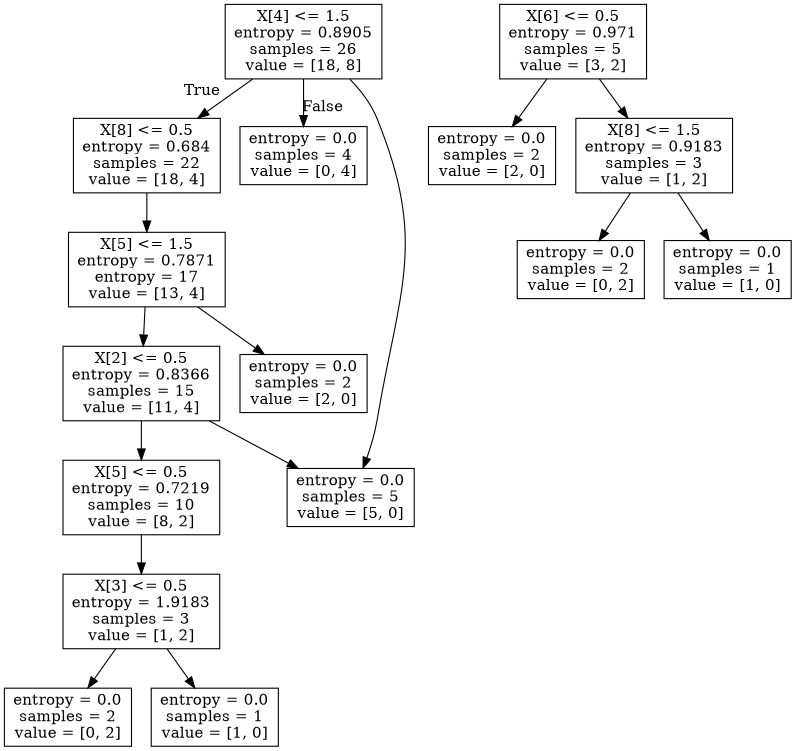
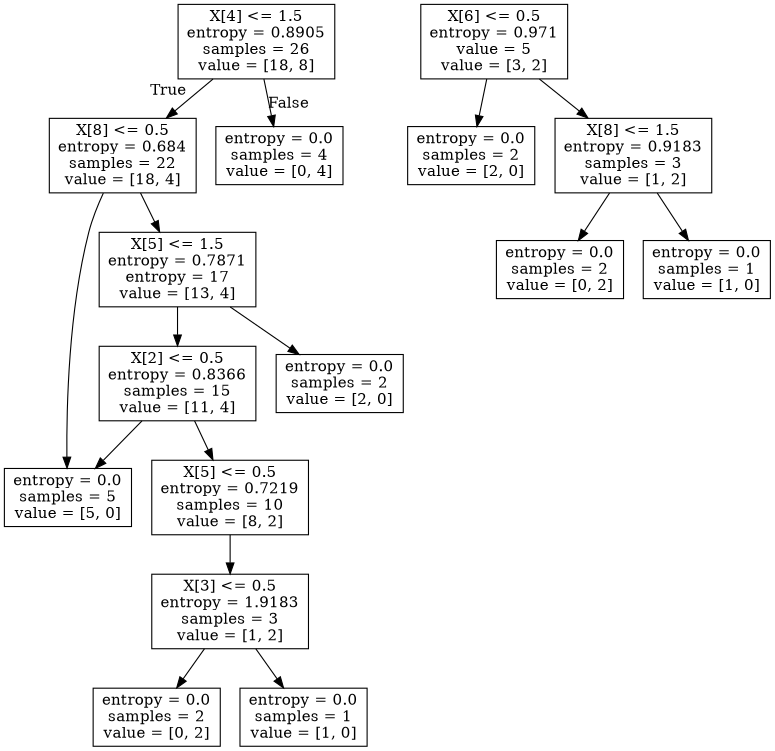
node "X[6] <= 0.5 entropy = 0.971 samples = 5 value = [3, 2]": label "X[6] <= 0.5 entropy = 0.971 samples = 5 value = [3, 2]" -> "X[6] <= 0.5 entropy = 0.971 value = 5 value = [3, 2]"
edge "X[4] <= 1.5 entropy = 0.8905 samples = 26 value = [18, 8]" -> "entropy = 0.0 samples = 5 value = [5, 0]": now "X[8] <= 0.5 entropy = 0.684 samples = 22 value = [18, 4]" -> "entropy = 0.0 samples = 5 value = [5, 0]"
